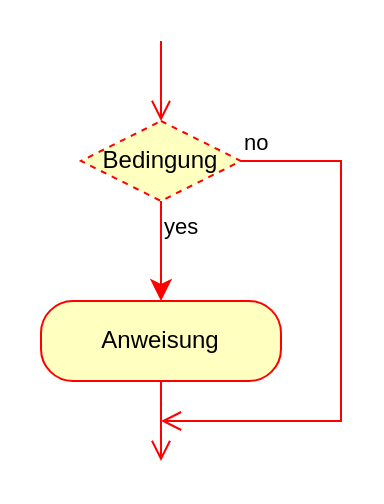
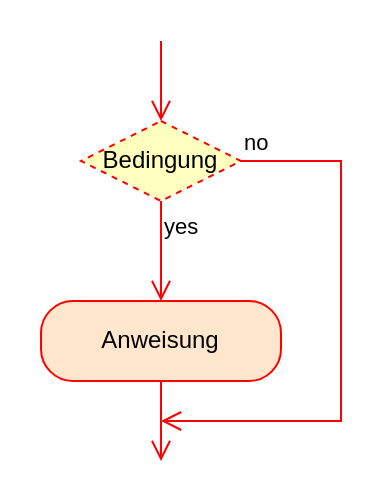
edge "Bedingung" -> "Anweisung": arrowhead classic -> open
node "Anweisung": fillcolor #ffffc0 -> #ffe6cc
